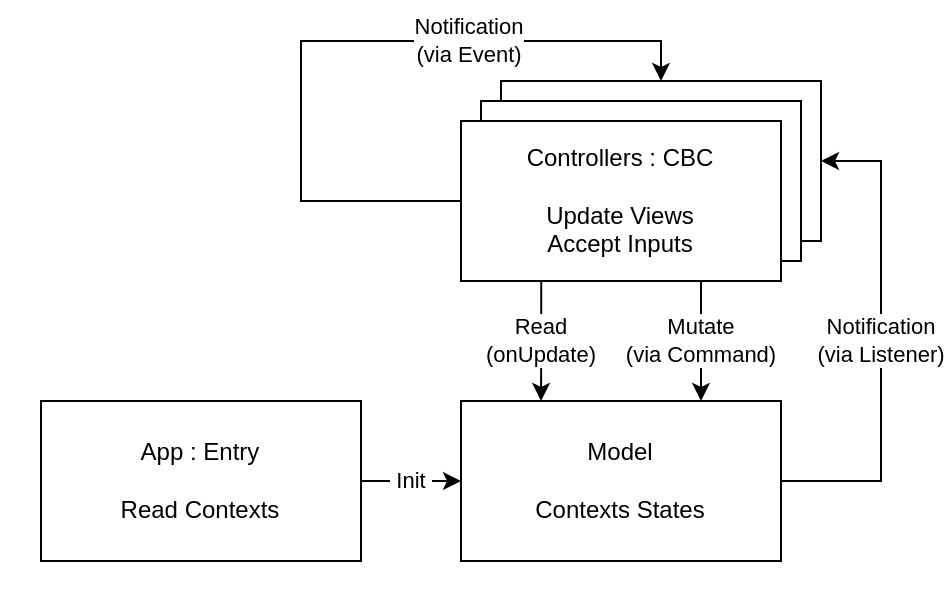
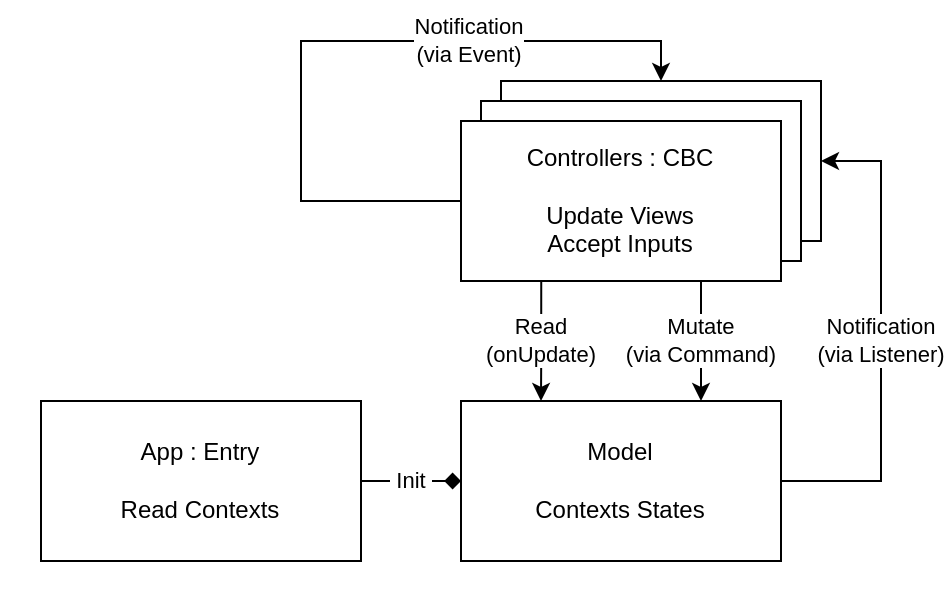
edge "App : Entry Read Contexts" -> "Model Contexts States": arrowhead classic -> diamond
